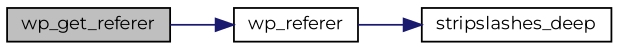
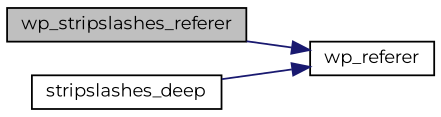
node "wp_get_referer": label "wp_get_referer" -> "wp_stripslashes_referer"
edge "wp_referer" -> "stripslashes_deep": reversed
